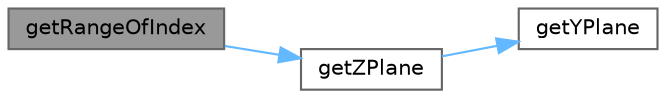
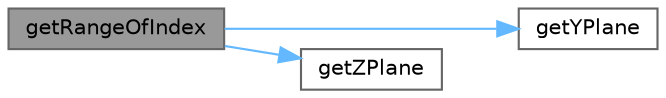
edge "getZPlane" -> "getYPlane": now "getRangeOfIndex" -> "getYPlane"
